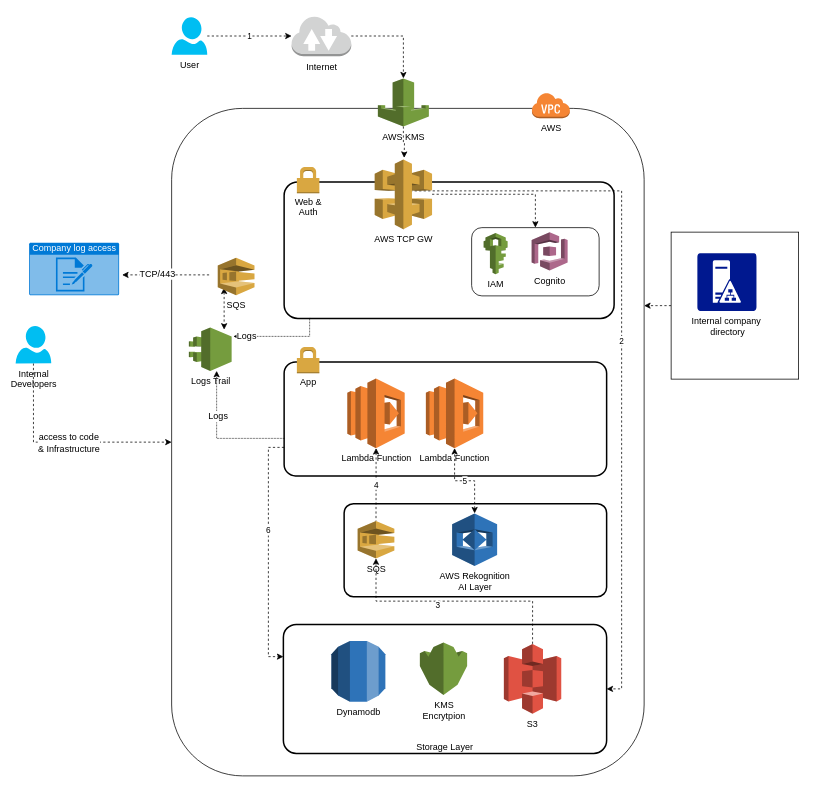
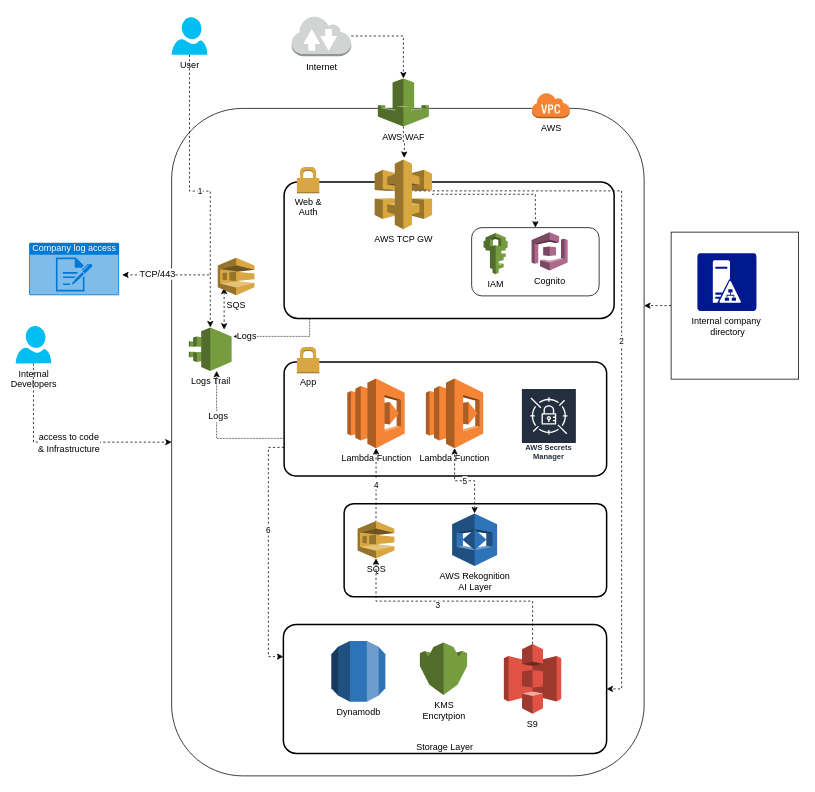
edge "User" -> "Internet": now "User" -> "Logs Trail"
node "AWS KMS": label "AWS KMS" -> "AWS WAF"
node "AWS Secrets Manager": added
node "S3": label "S3" -> "S9"
